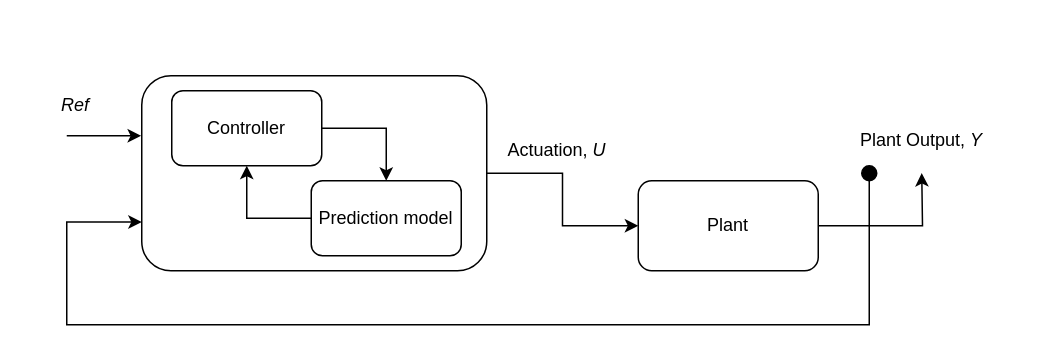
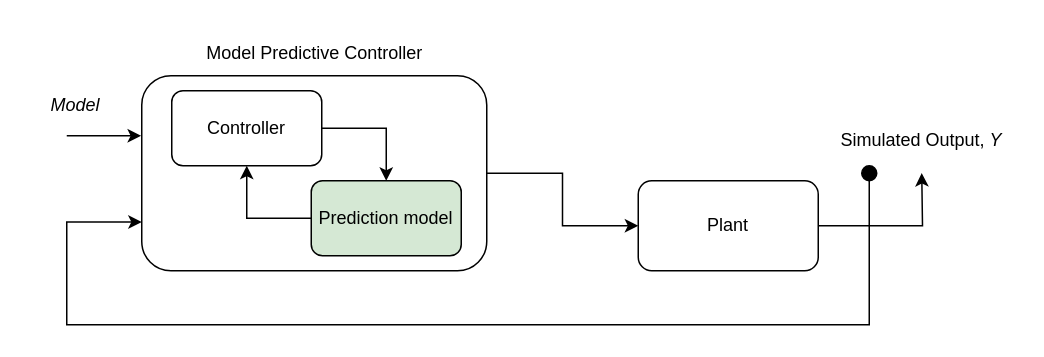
node "Model Predictive Controller": added
node "Ref": label "Ref" -> "Model"
node "Plant Output, Y": label "Plant Output, Y" -> "Simulated Output, Y"
node "Actuation, U": removed
node "Prediction model": fillcolor #ffffff -> #d5e8d4
